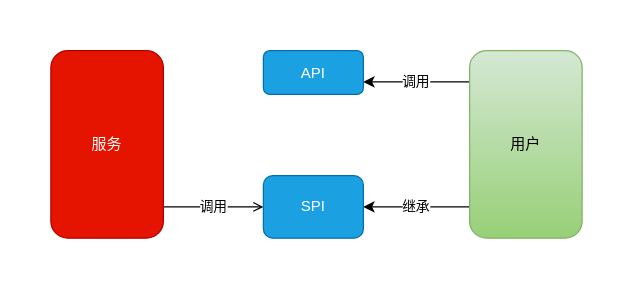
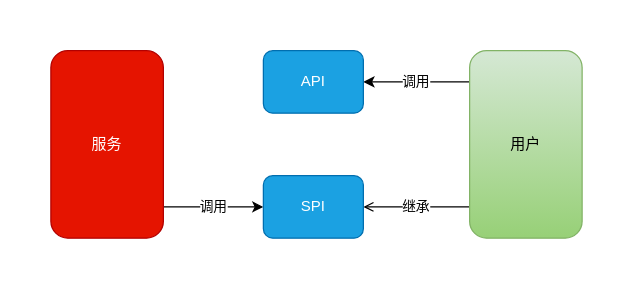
node "API": size 100x44 -> 100x63
edge "服务" -> "SPI": arrowhead open -> classic
edge "用户" -> "SPI": arrowhead classic -> open
